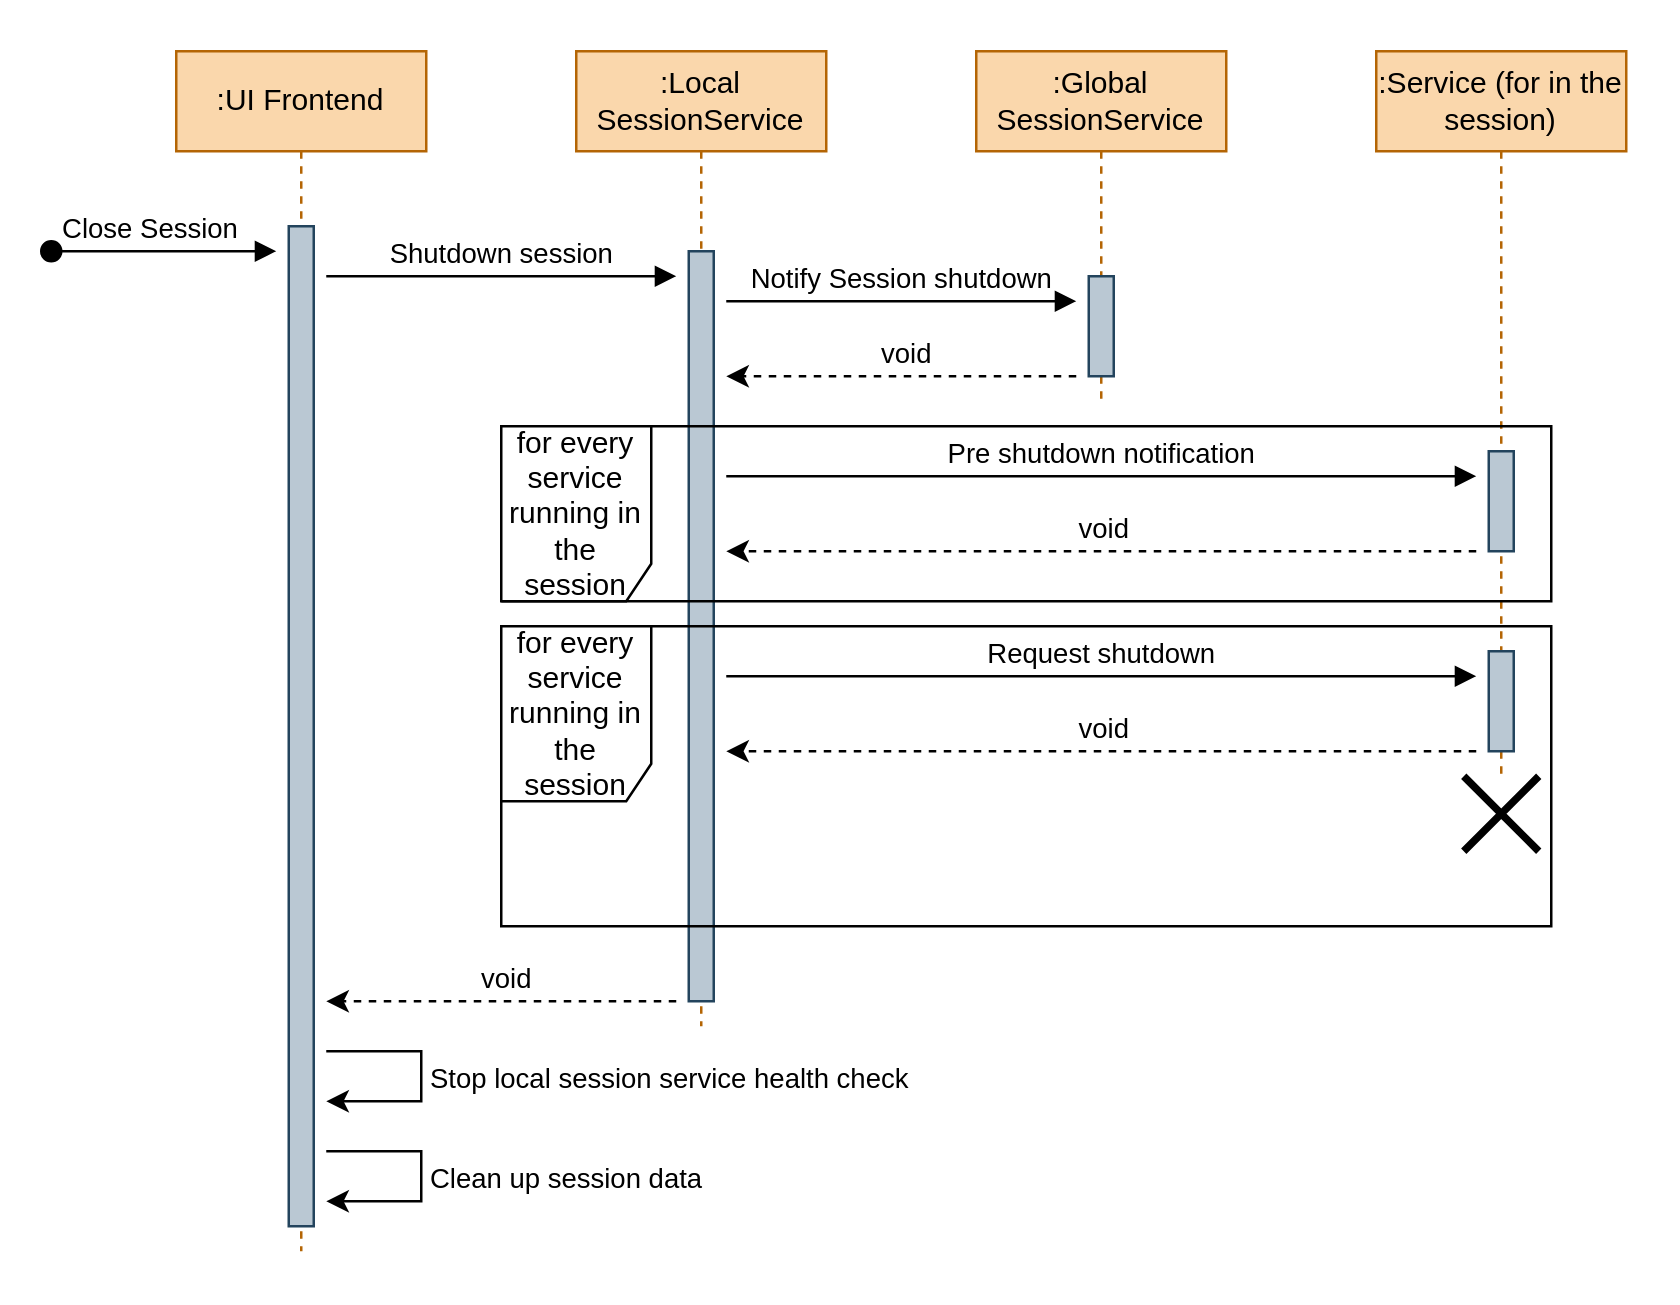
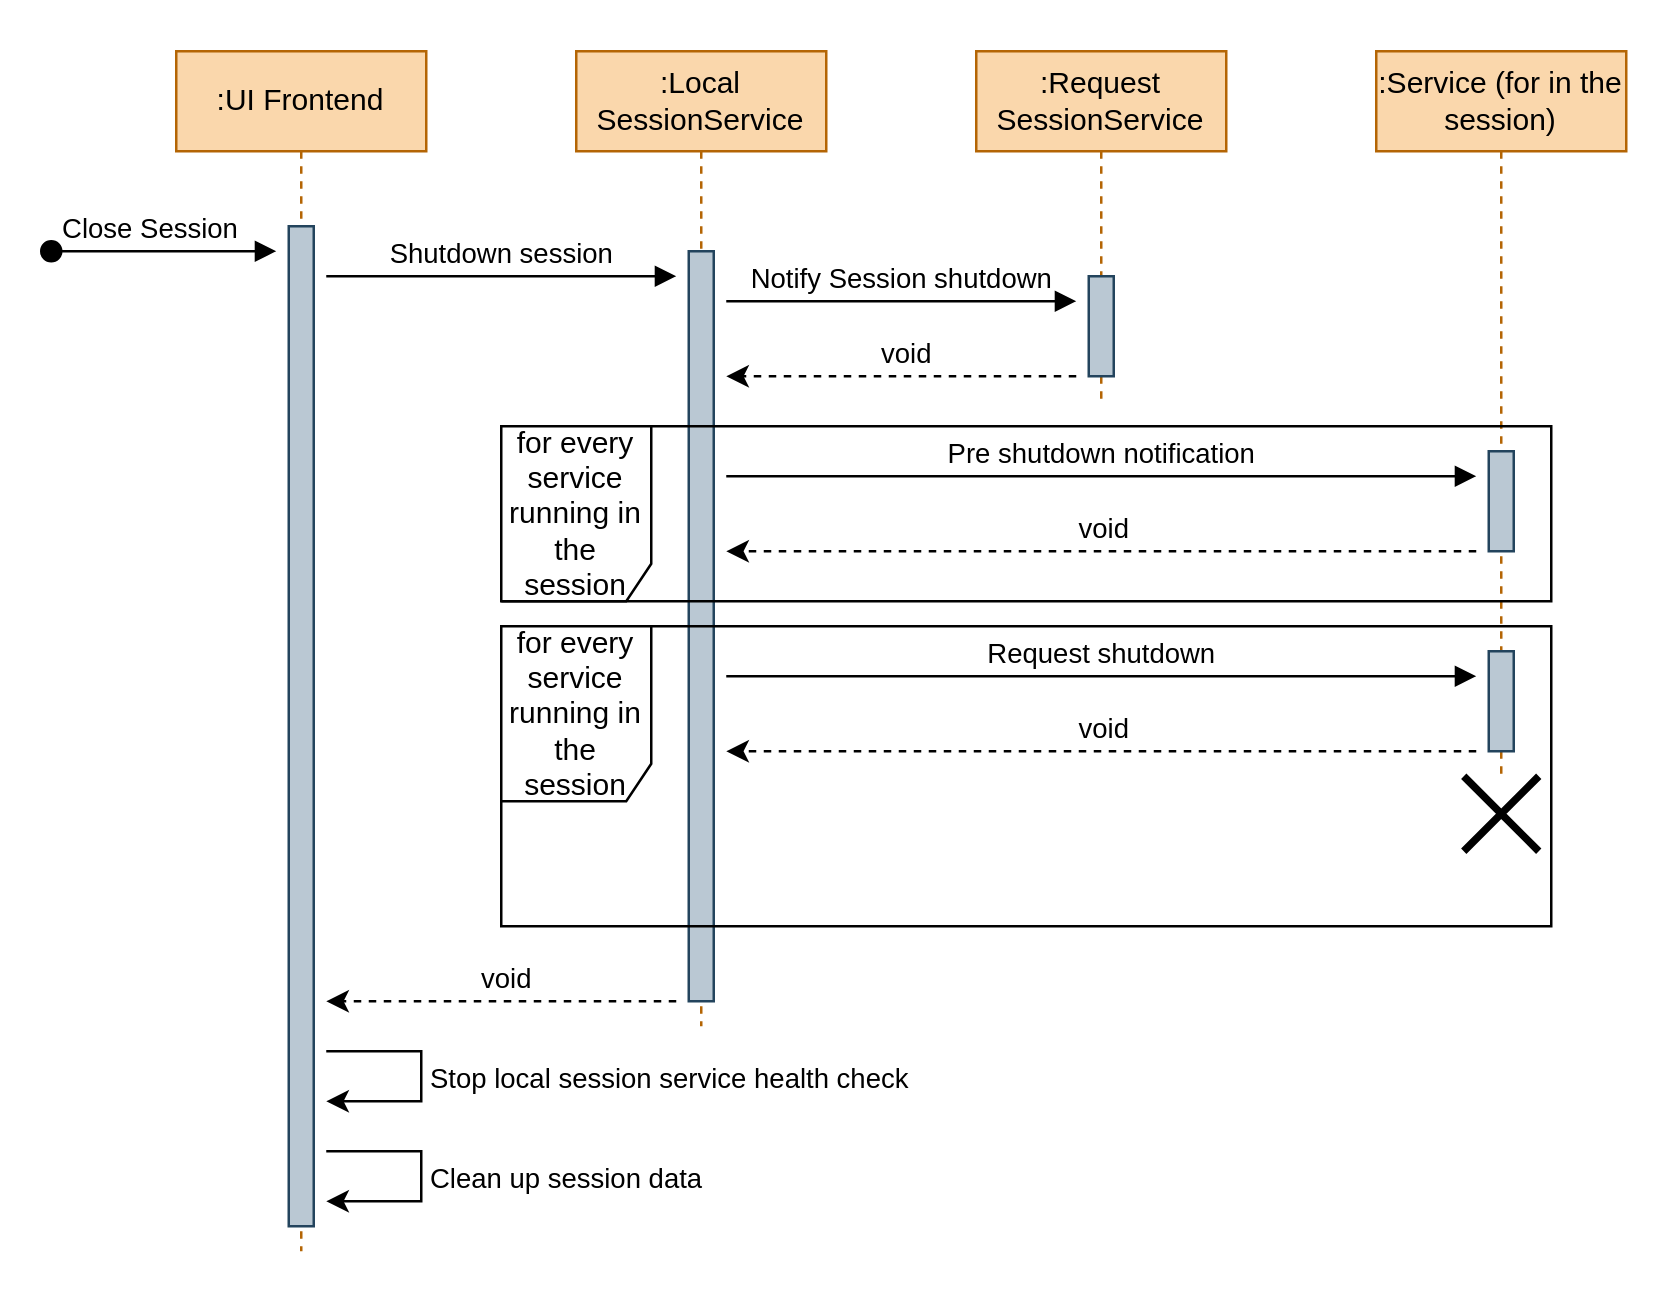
node ":Global SessionService": label ":Global SessionService" -> ":Request SessionService"
